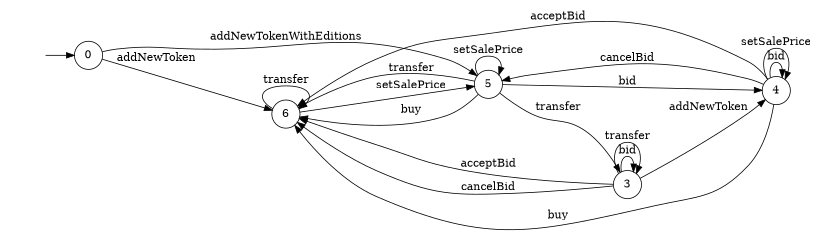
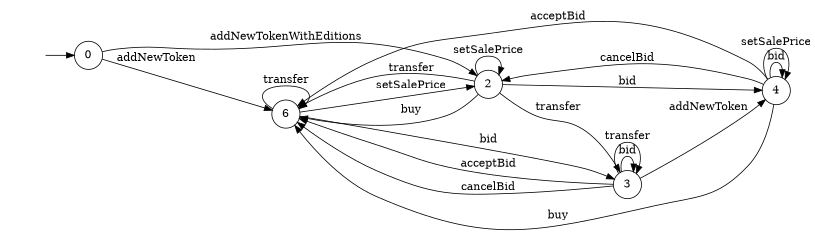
node "5": label "5" -> "2"
edge "6" -> "3": added, label "bid"
